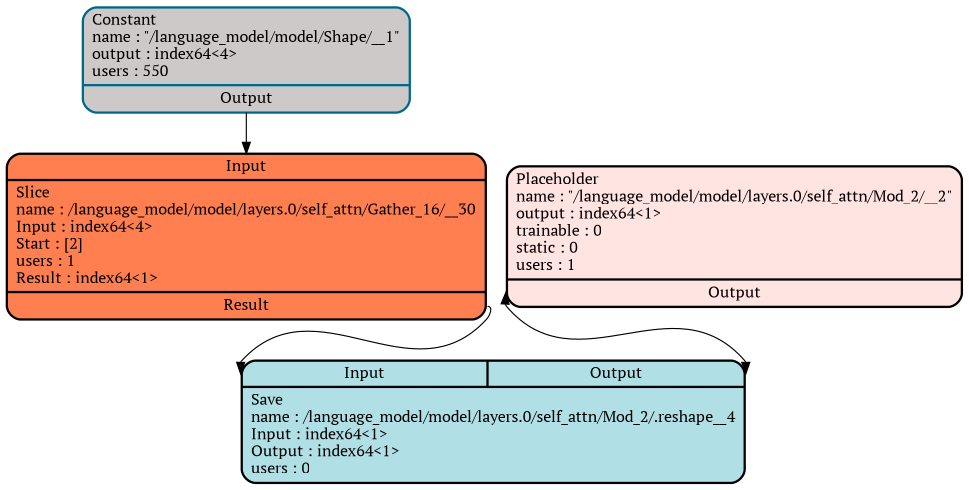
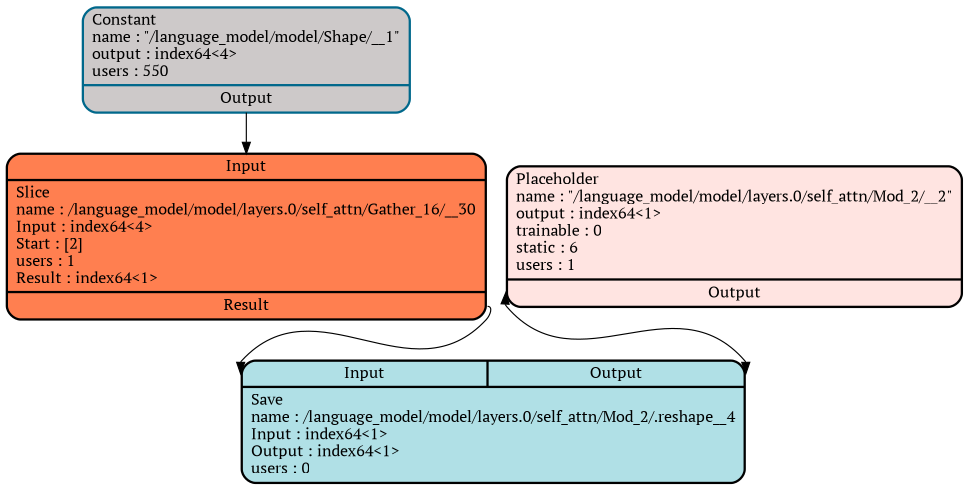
node "Placeholder": text "static : 0" -> "static : 6"
